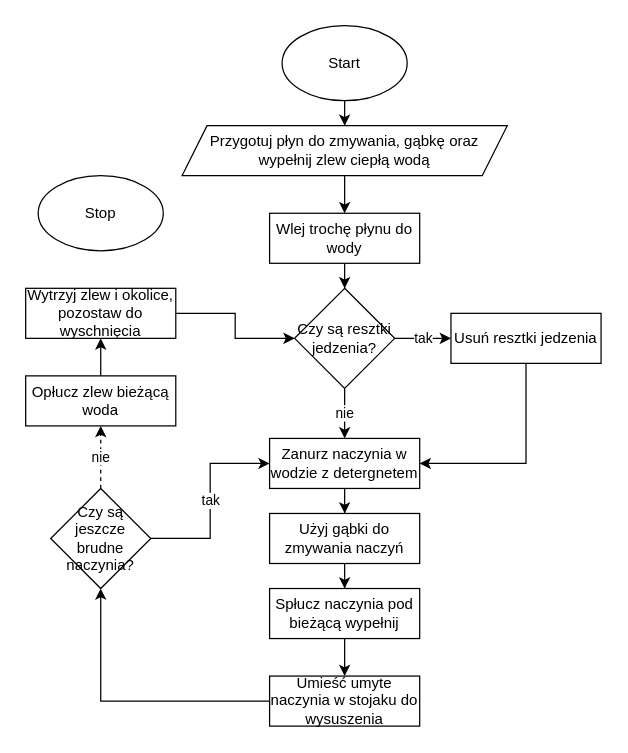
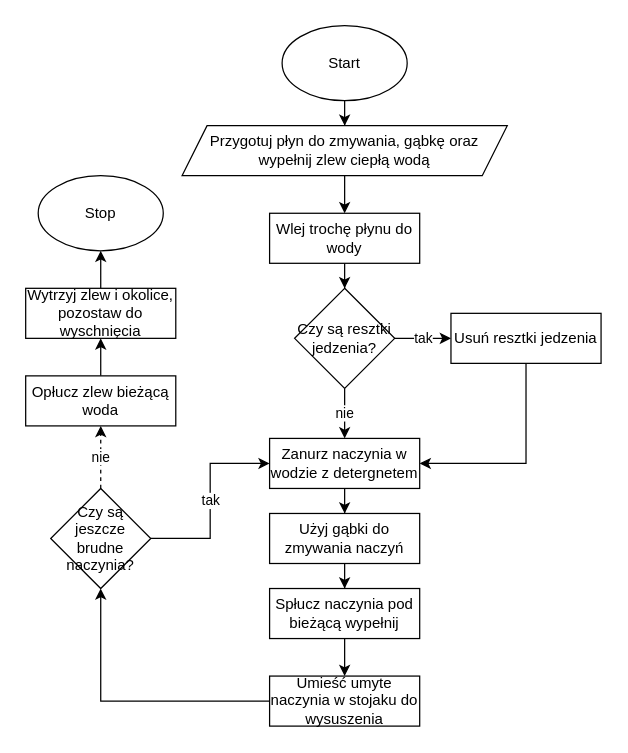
edge "Wytrzyj zlew i okolice, pozostaw do wyschnięcia" -> "Czy są resztki jedzenia?": now "Wytrzyj zlew i okolice, pozostaw do wyschnięcia" -> "Stop"
